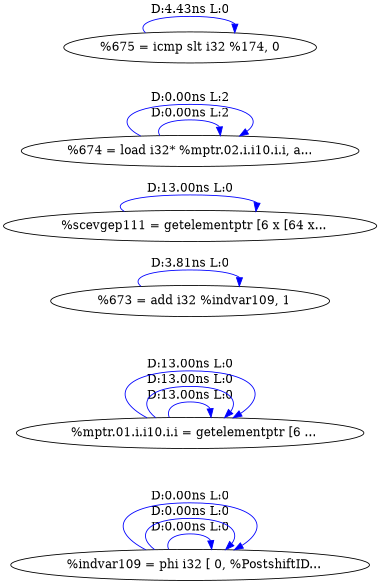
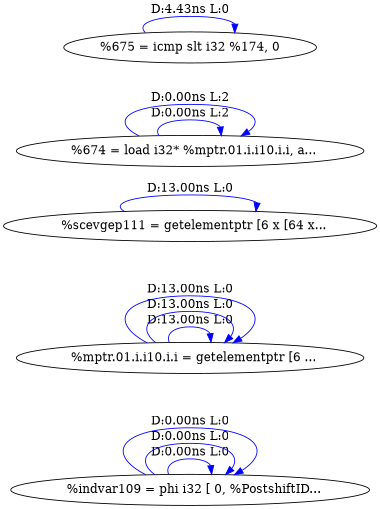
node "%674 = load i32* %mptr.02.i.i10.i.i, a...": label "%674 = load i32* %mptr.02.i.i10.i.i, a..." -> "%674 = load i32* %mptr.01.i.i10.i.i, a..."
node "%673 = add i32 %indvar109, 1": removed
